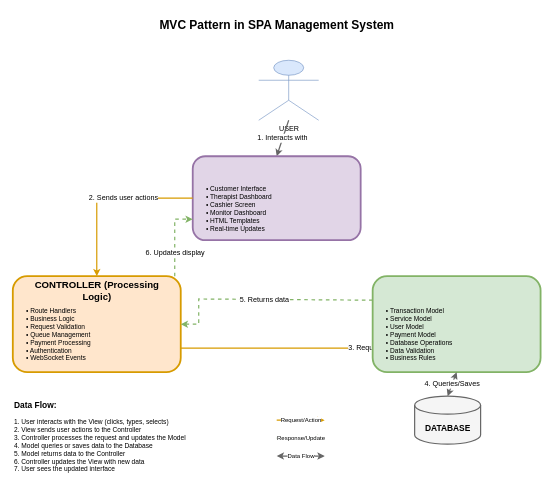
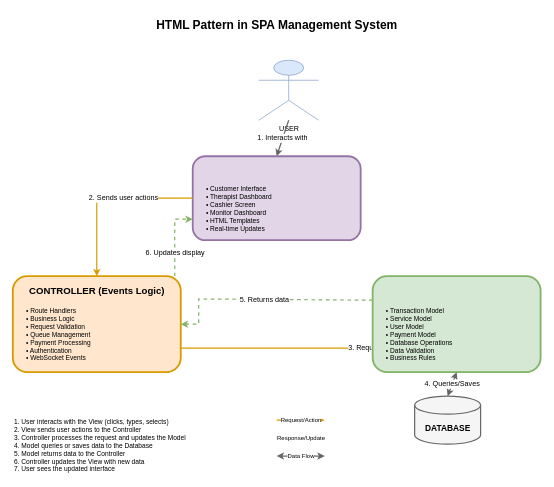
node "MVC Pattern in SPA Management System": label "MVC Pattern in SPA Management System" -> "HTML Pattern in SPA Management System"
node "CONTROLLER (Processing Logic)": label "CONTROLLER (Processing Logic)" -> "CONTROLLER (Events Logic)"
node "Data Flow:": removed
